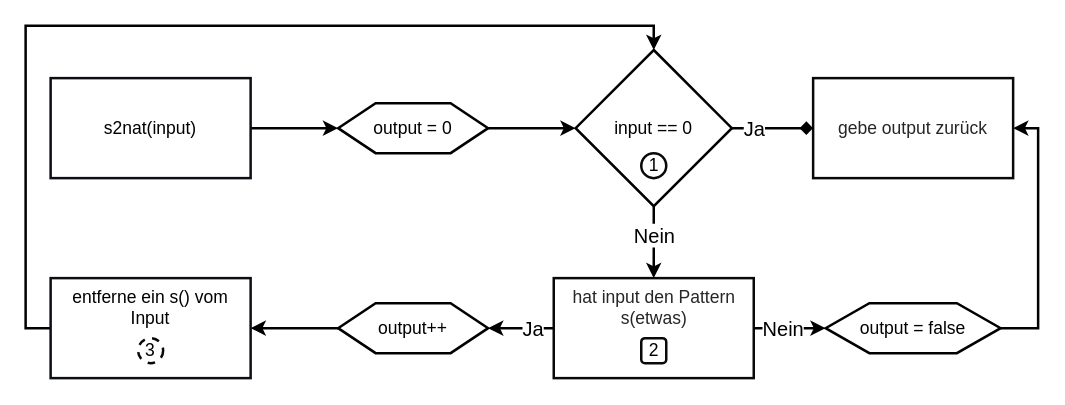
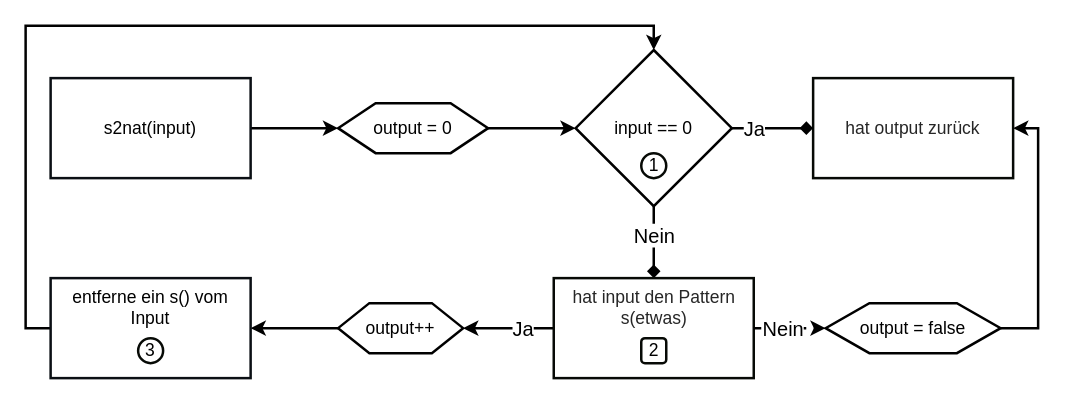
node "gebe output zurück": label "gebe output zurück" -> "hat output zurück"
edge "input == 0" -> "hat input den Pattern s(etwas)": arrowhead classic -> diamond
node "output++": size 150x50 -> 125x50
edge "hat input den Pattern s(etwas)" -> "output = false": style solid -> dashed
node "3": style dashed -> solid
